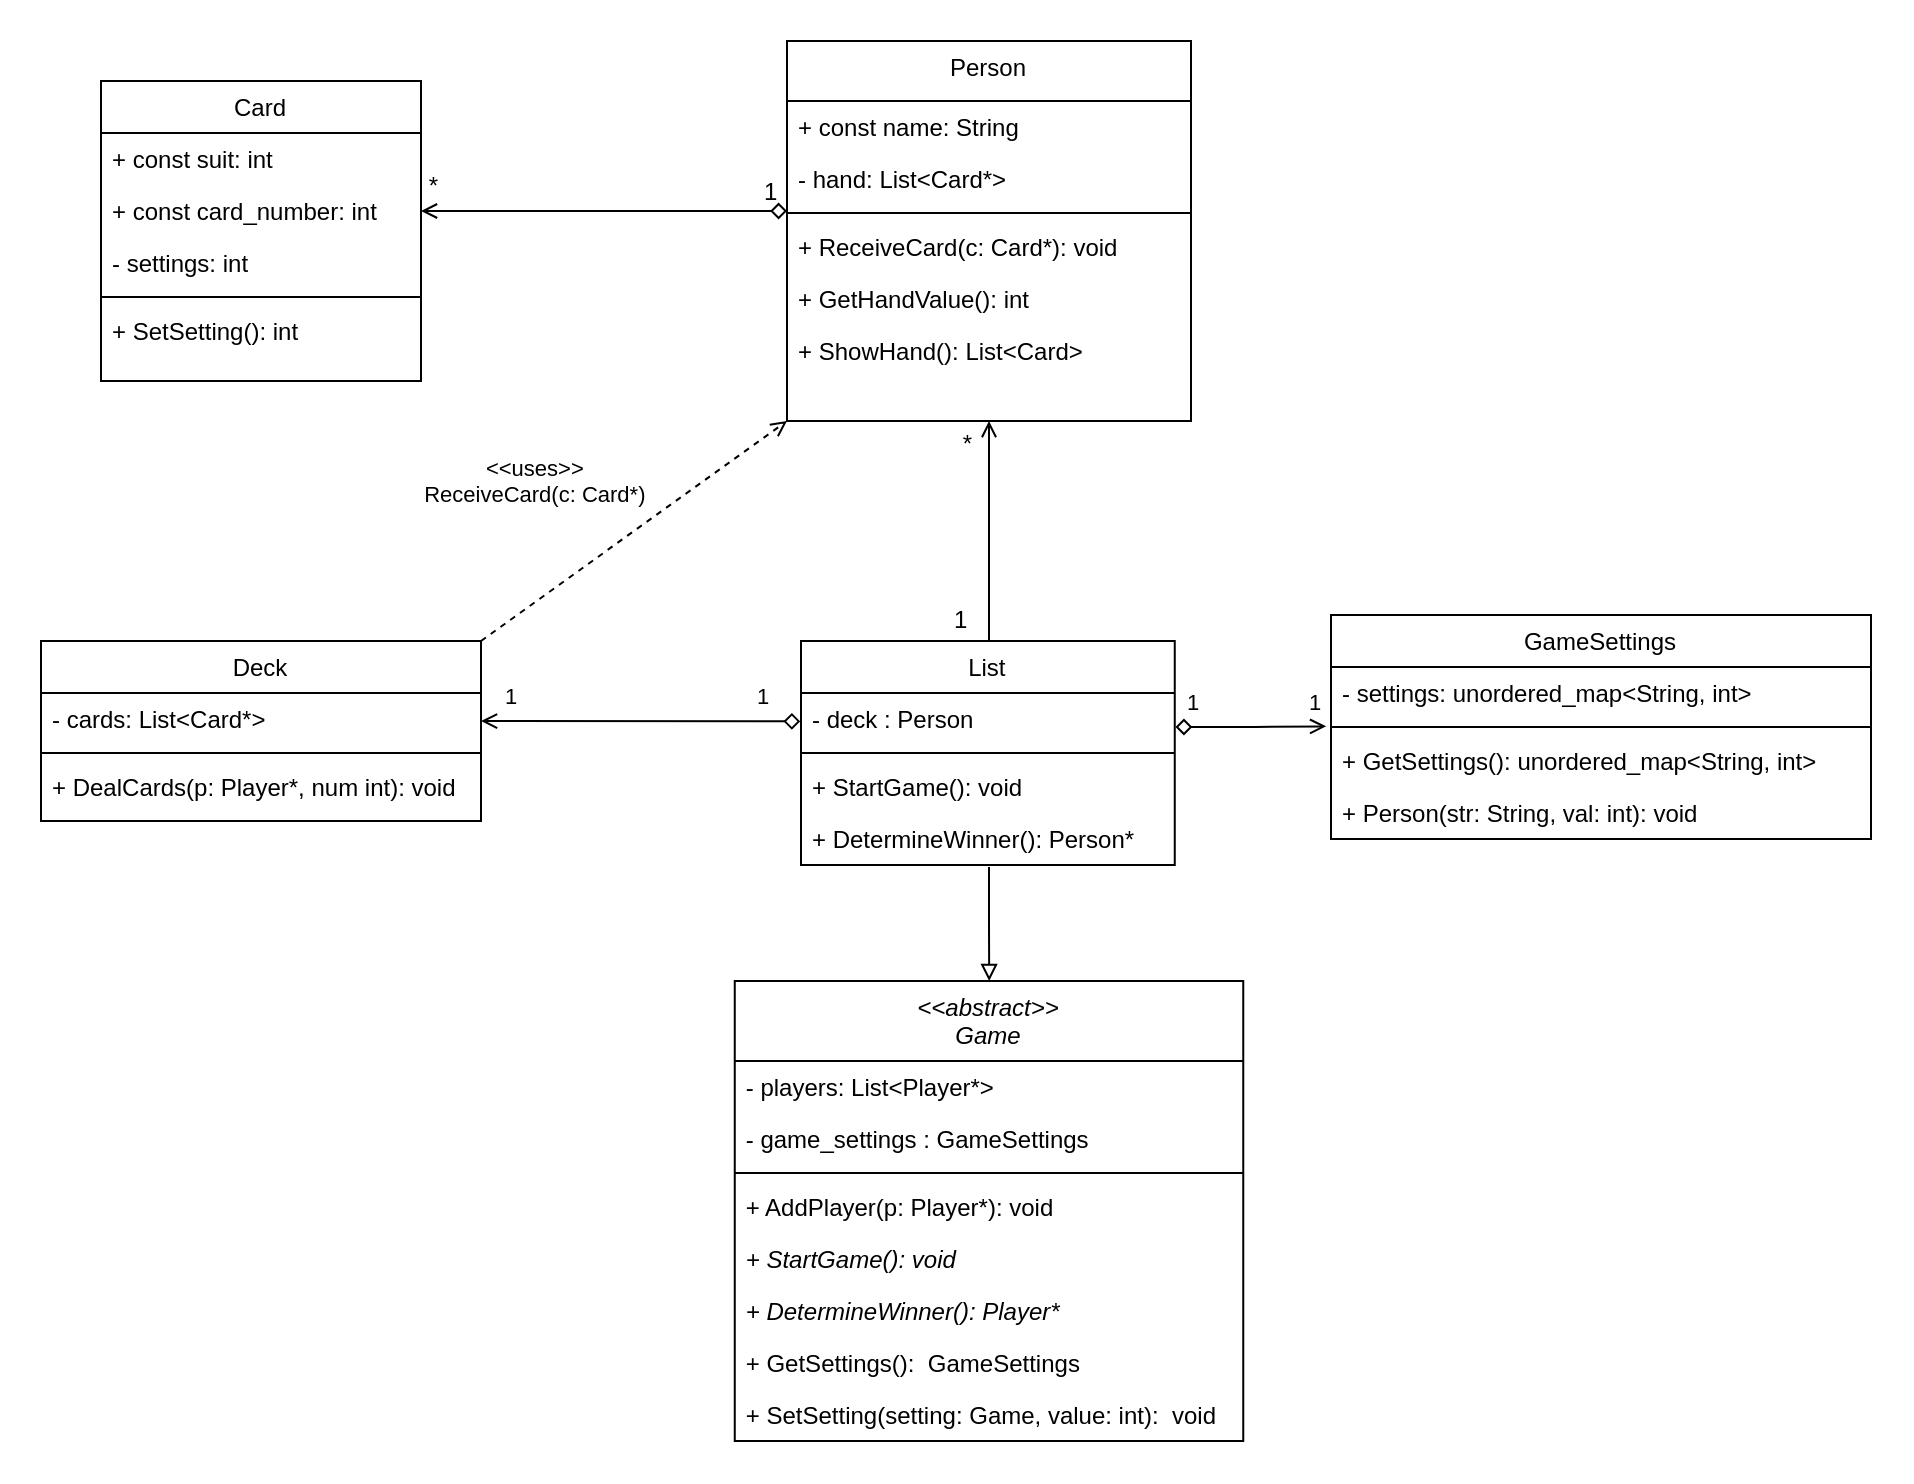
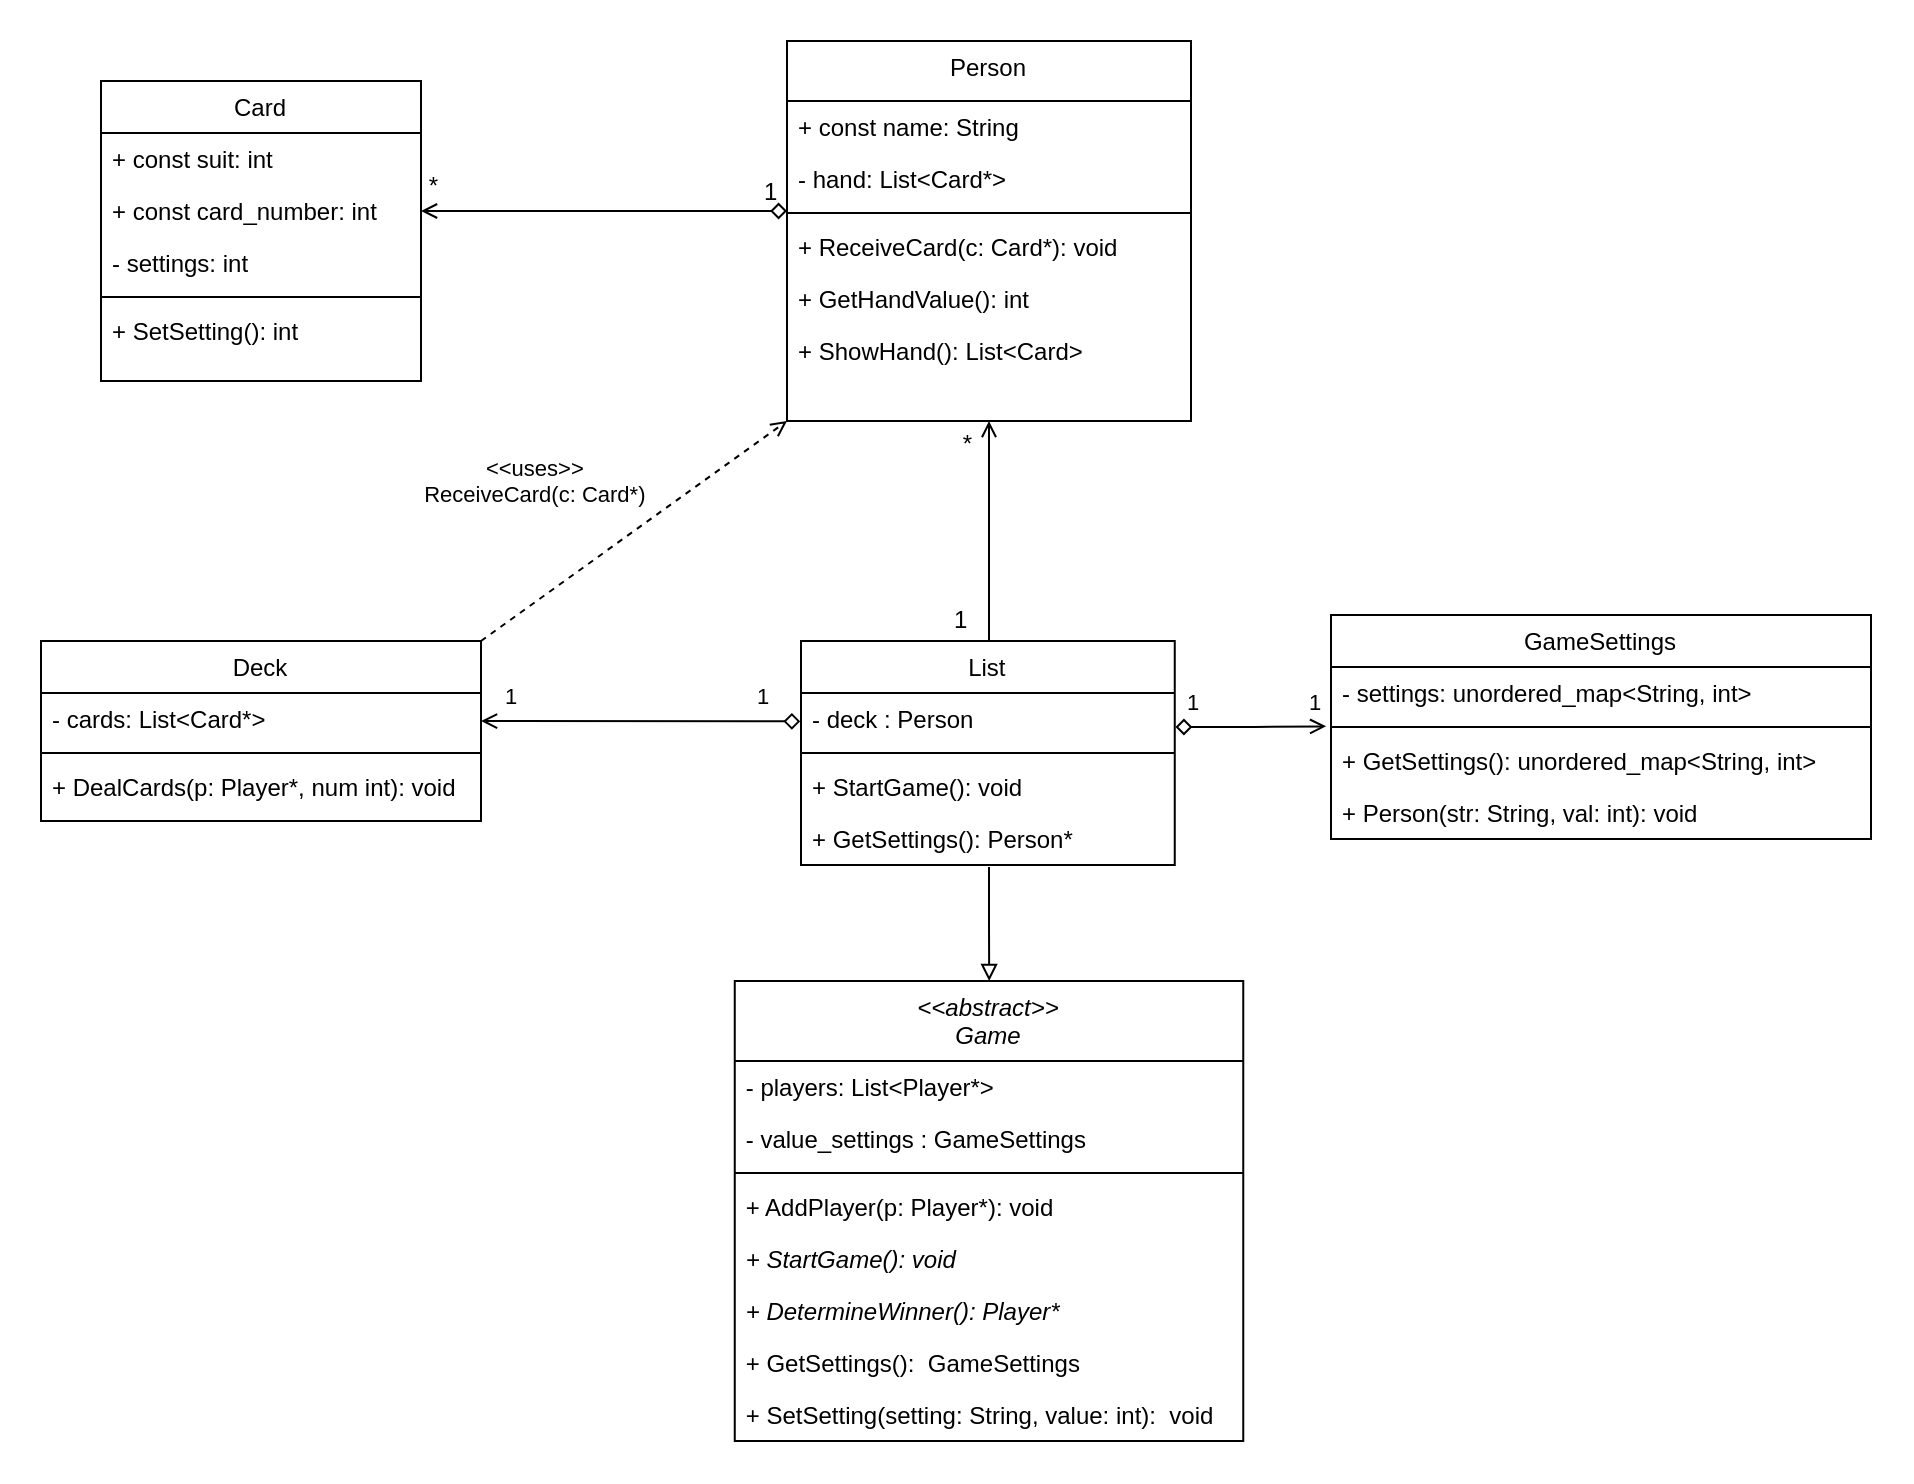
node "+ DetermineWinner(): Person*": label "+ DetermineWinner(): Person*" -> "+ GetSettings(): Person*"
node "- game_settings : GameSettings": label "- game_settings : GameSettings" -> "- value_settings : GameSettings"
node "+ SetSetting(setting: Game, value: int): void": label "+ SetSetting(setting: Game, value: int): void" -> "+ SetSetting(setting: String, value: int): void"
